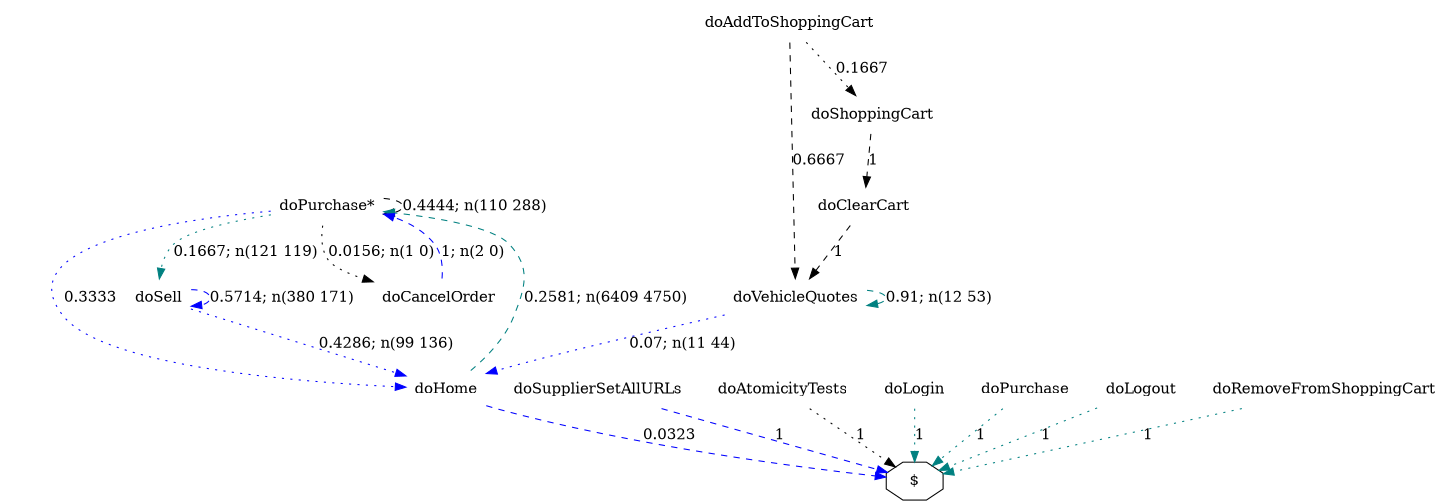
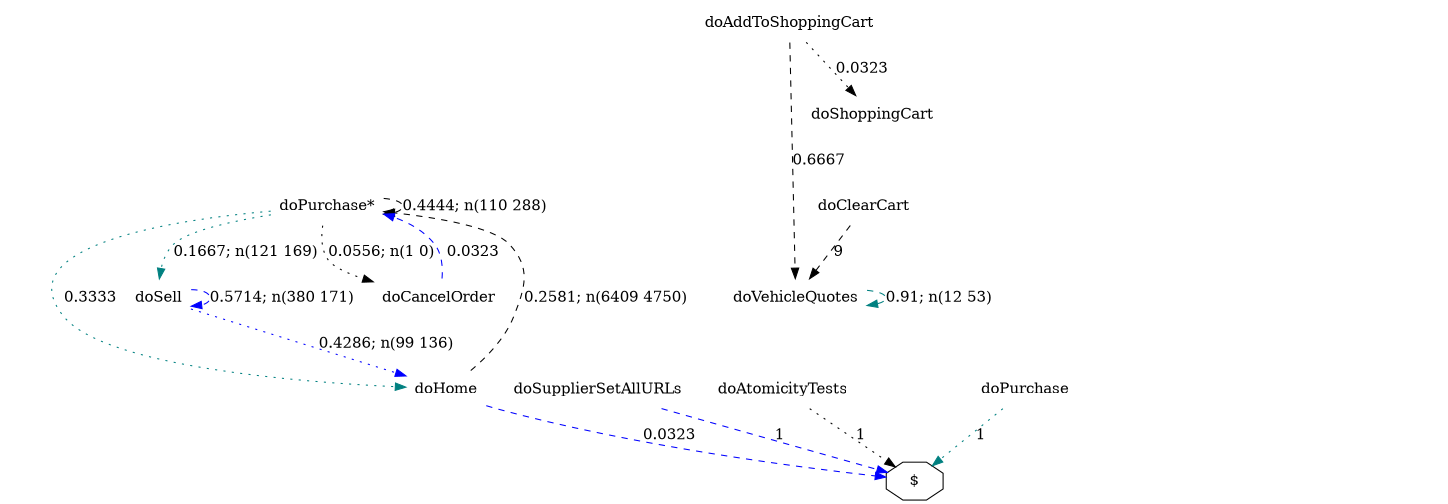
edge "doAddToShoppingCart" -> "doShoppingCart": label "0.1667" -> "0.0323"
edge "doShoppingCart" -> "doClearCart": removed, label "1"
edge "doPurchase*" -> "doSell": label "0.1667; n(121 119)" -> "0.1667; n(121 169)"
edge "doPurchase*" -> "doCancelOrder": label "0.0156; n(1 0)" -> "0.0556; n(1 0)"
edge "doCancelOrder" -> "doPurchase*": label "1; n(2 0)" -> "0.0323"
edge "doClearCart" -> "doVehicleQuotes": label "1" -> "9"
edge "doHome" -> "doPurchase*": color teal -> black
edge "doPurchase*" -> "doHome": color blue -> teal
edge "doVehicleQuotes" -> "doHome": removed, label "0.07; n(11 44)"
node "doLogin": removed
node "doLogout": removed
node "doRemoveFromShoppingCart": removed
